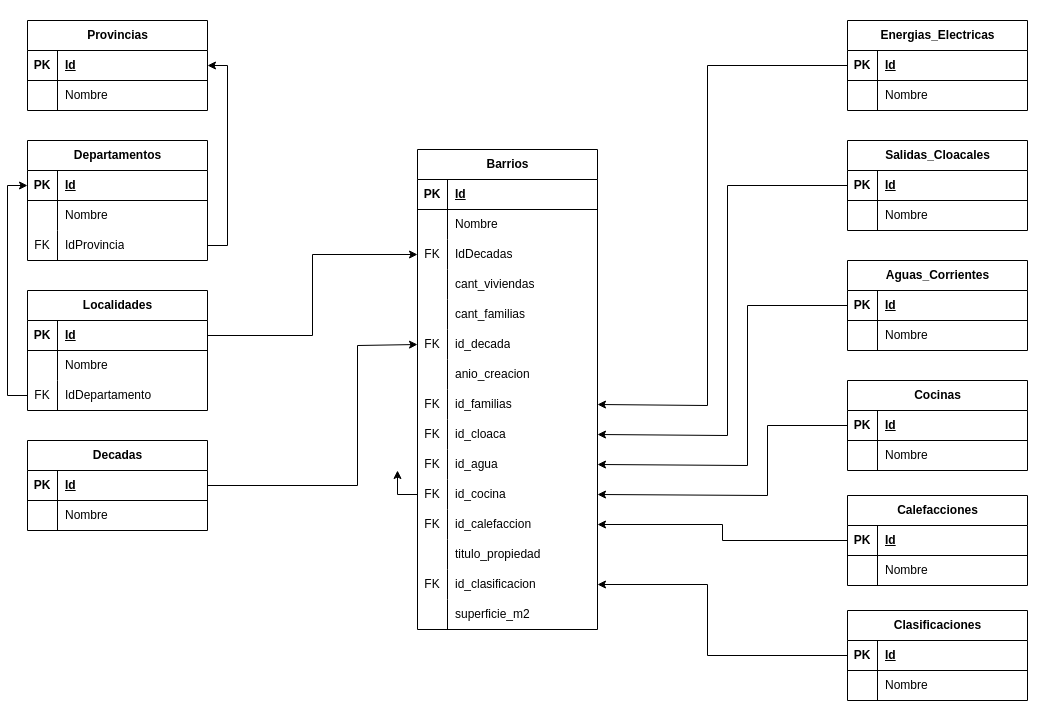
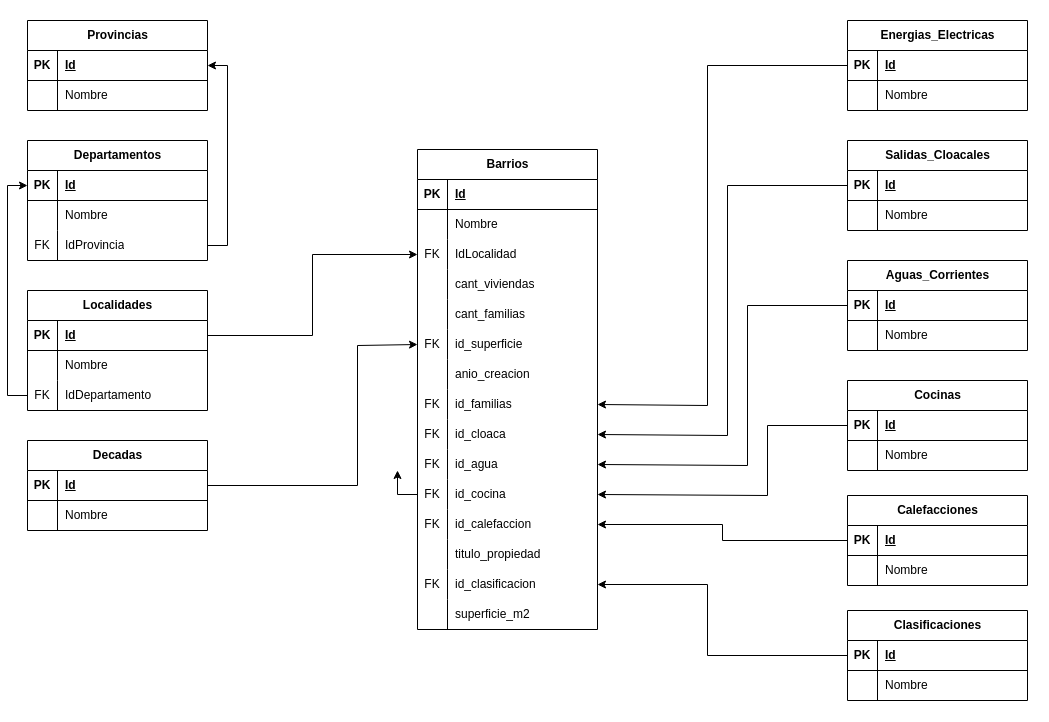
node "IdDecadas": label "IdDecadas" -> "IdLocalidad"
node "id_decada": label "id_decada" -> "id_superficie"
